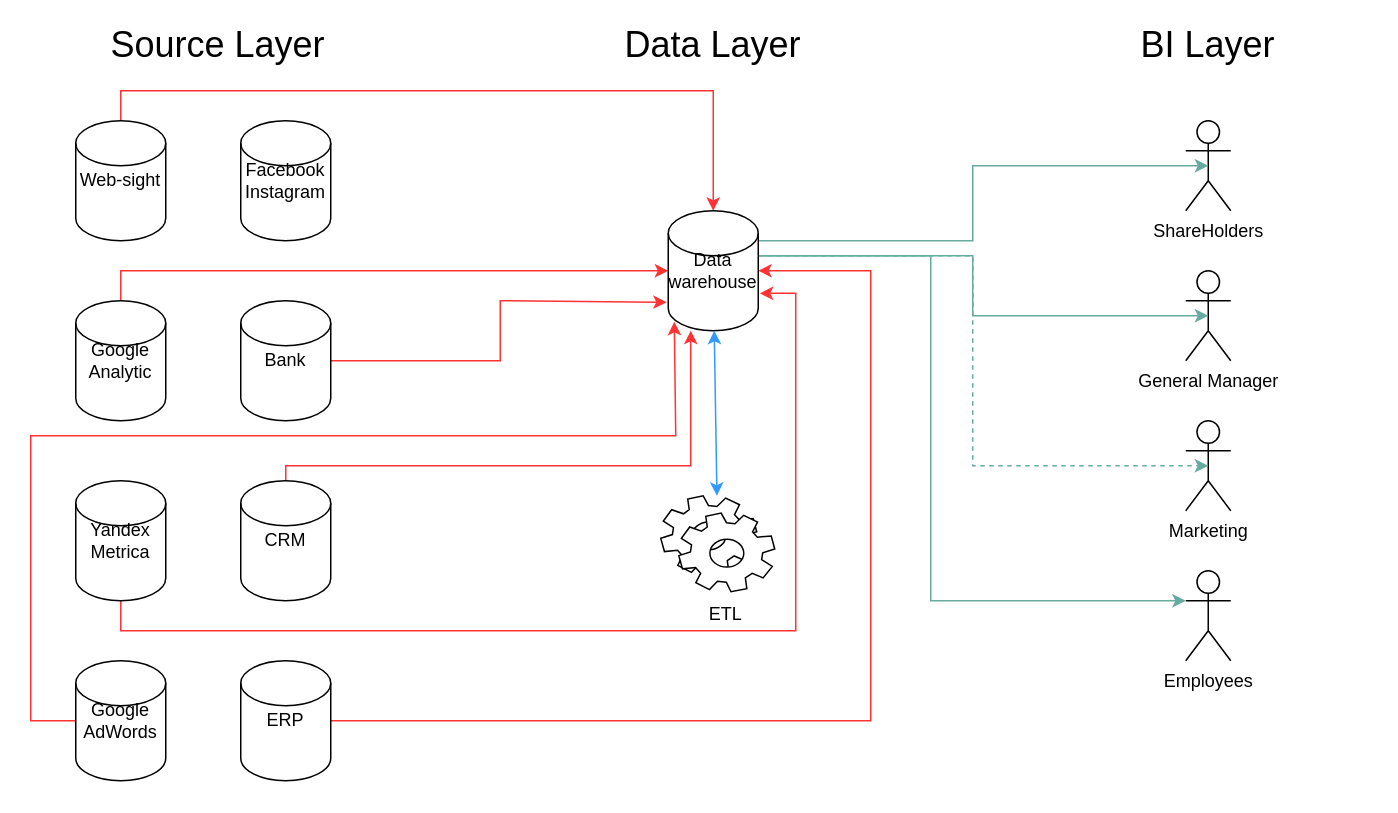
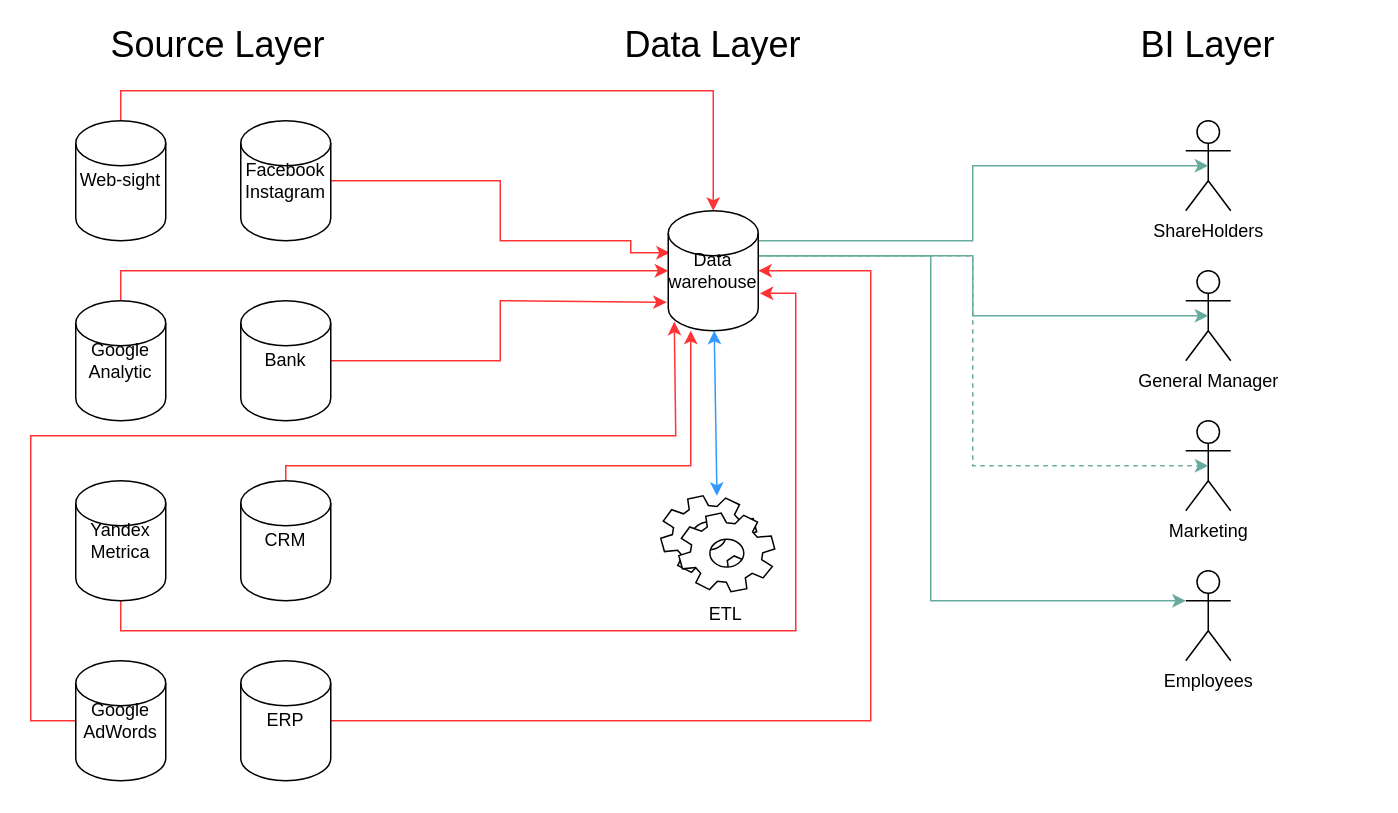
edge "Facebook Instagram" -> "Data warehouse": added
